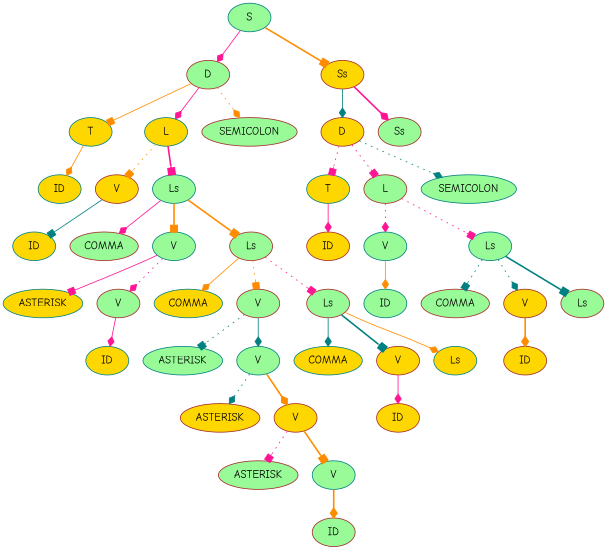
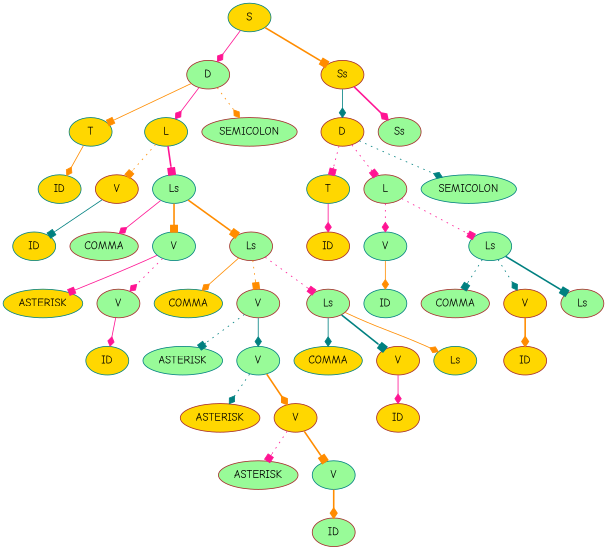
node "S": fillcolor palegreen -> gold
